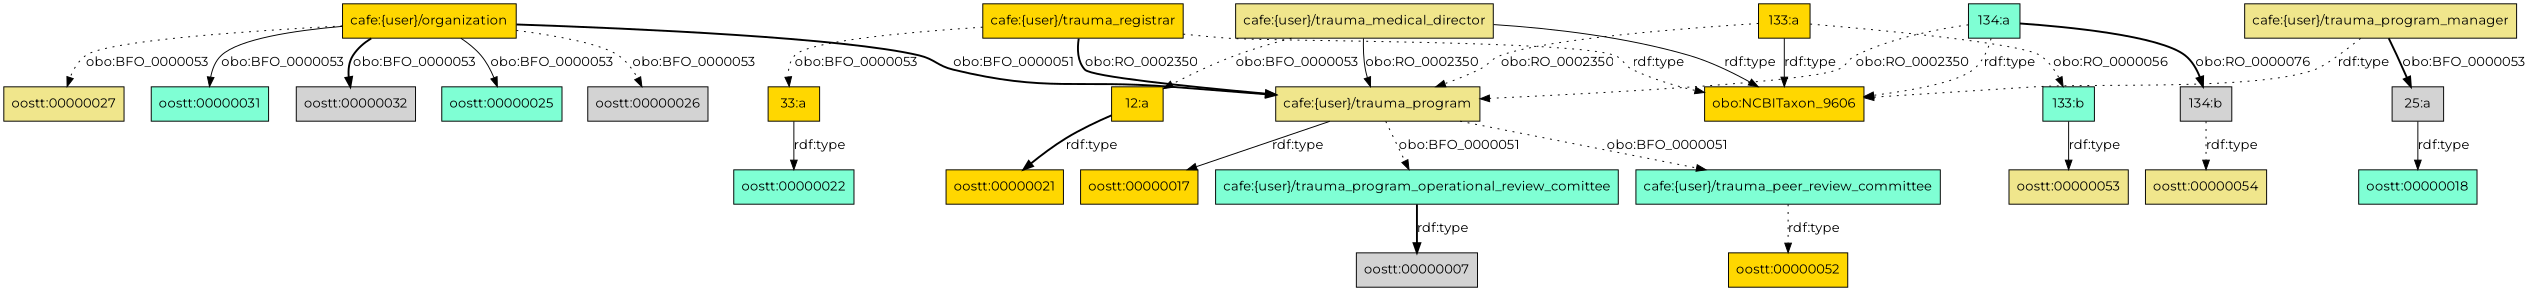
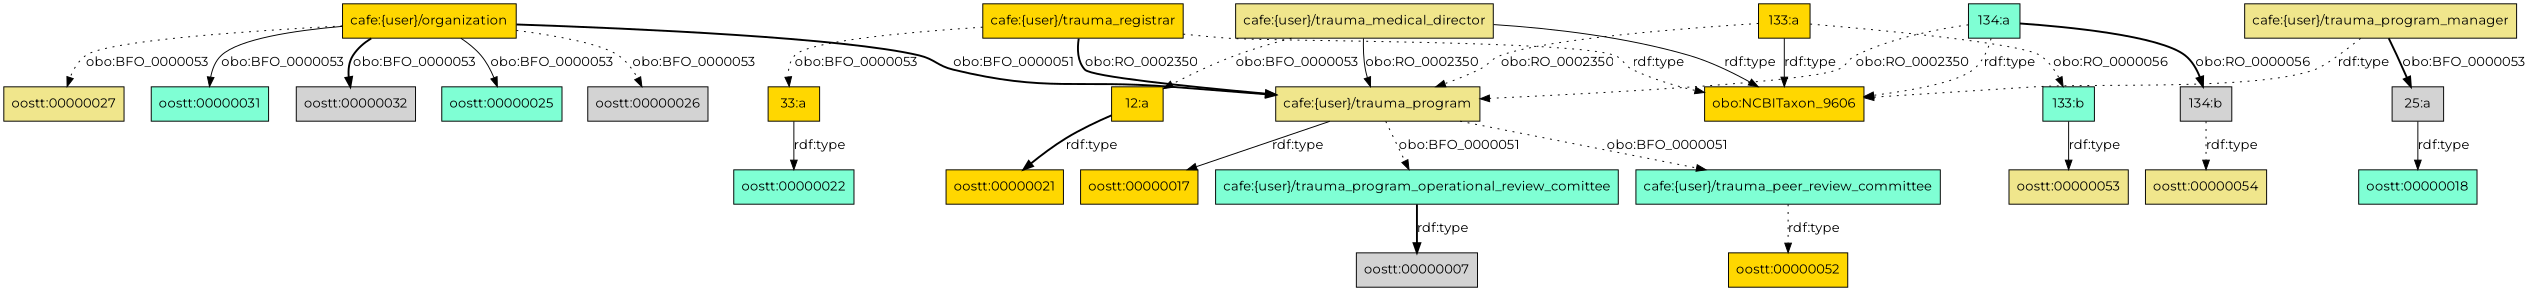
edge "134:a" -> "134:b": label "obo:RO_0000076" -> "obo:RO_0000056"
